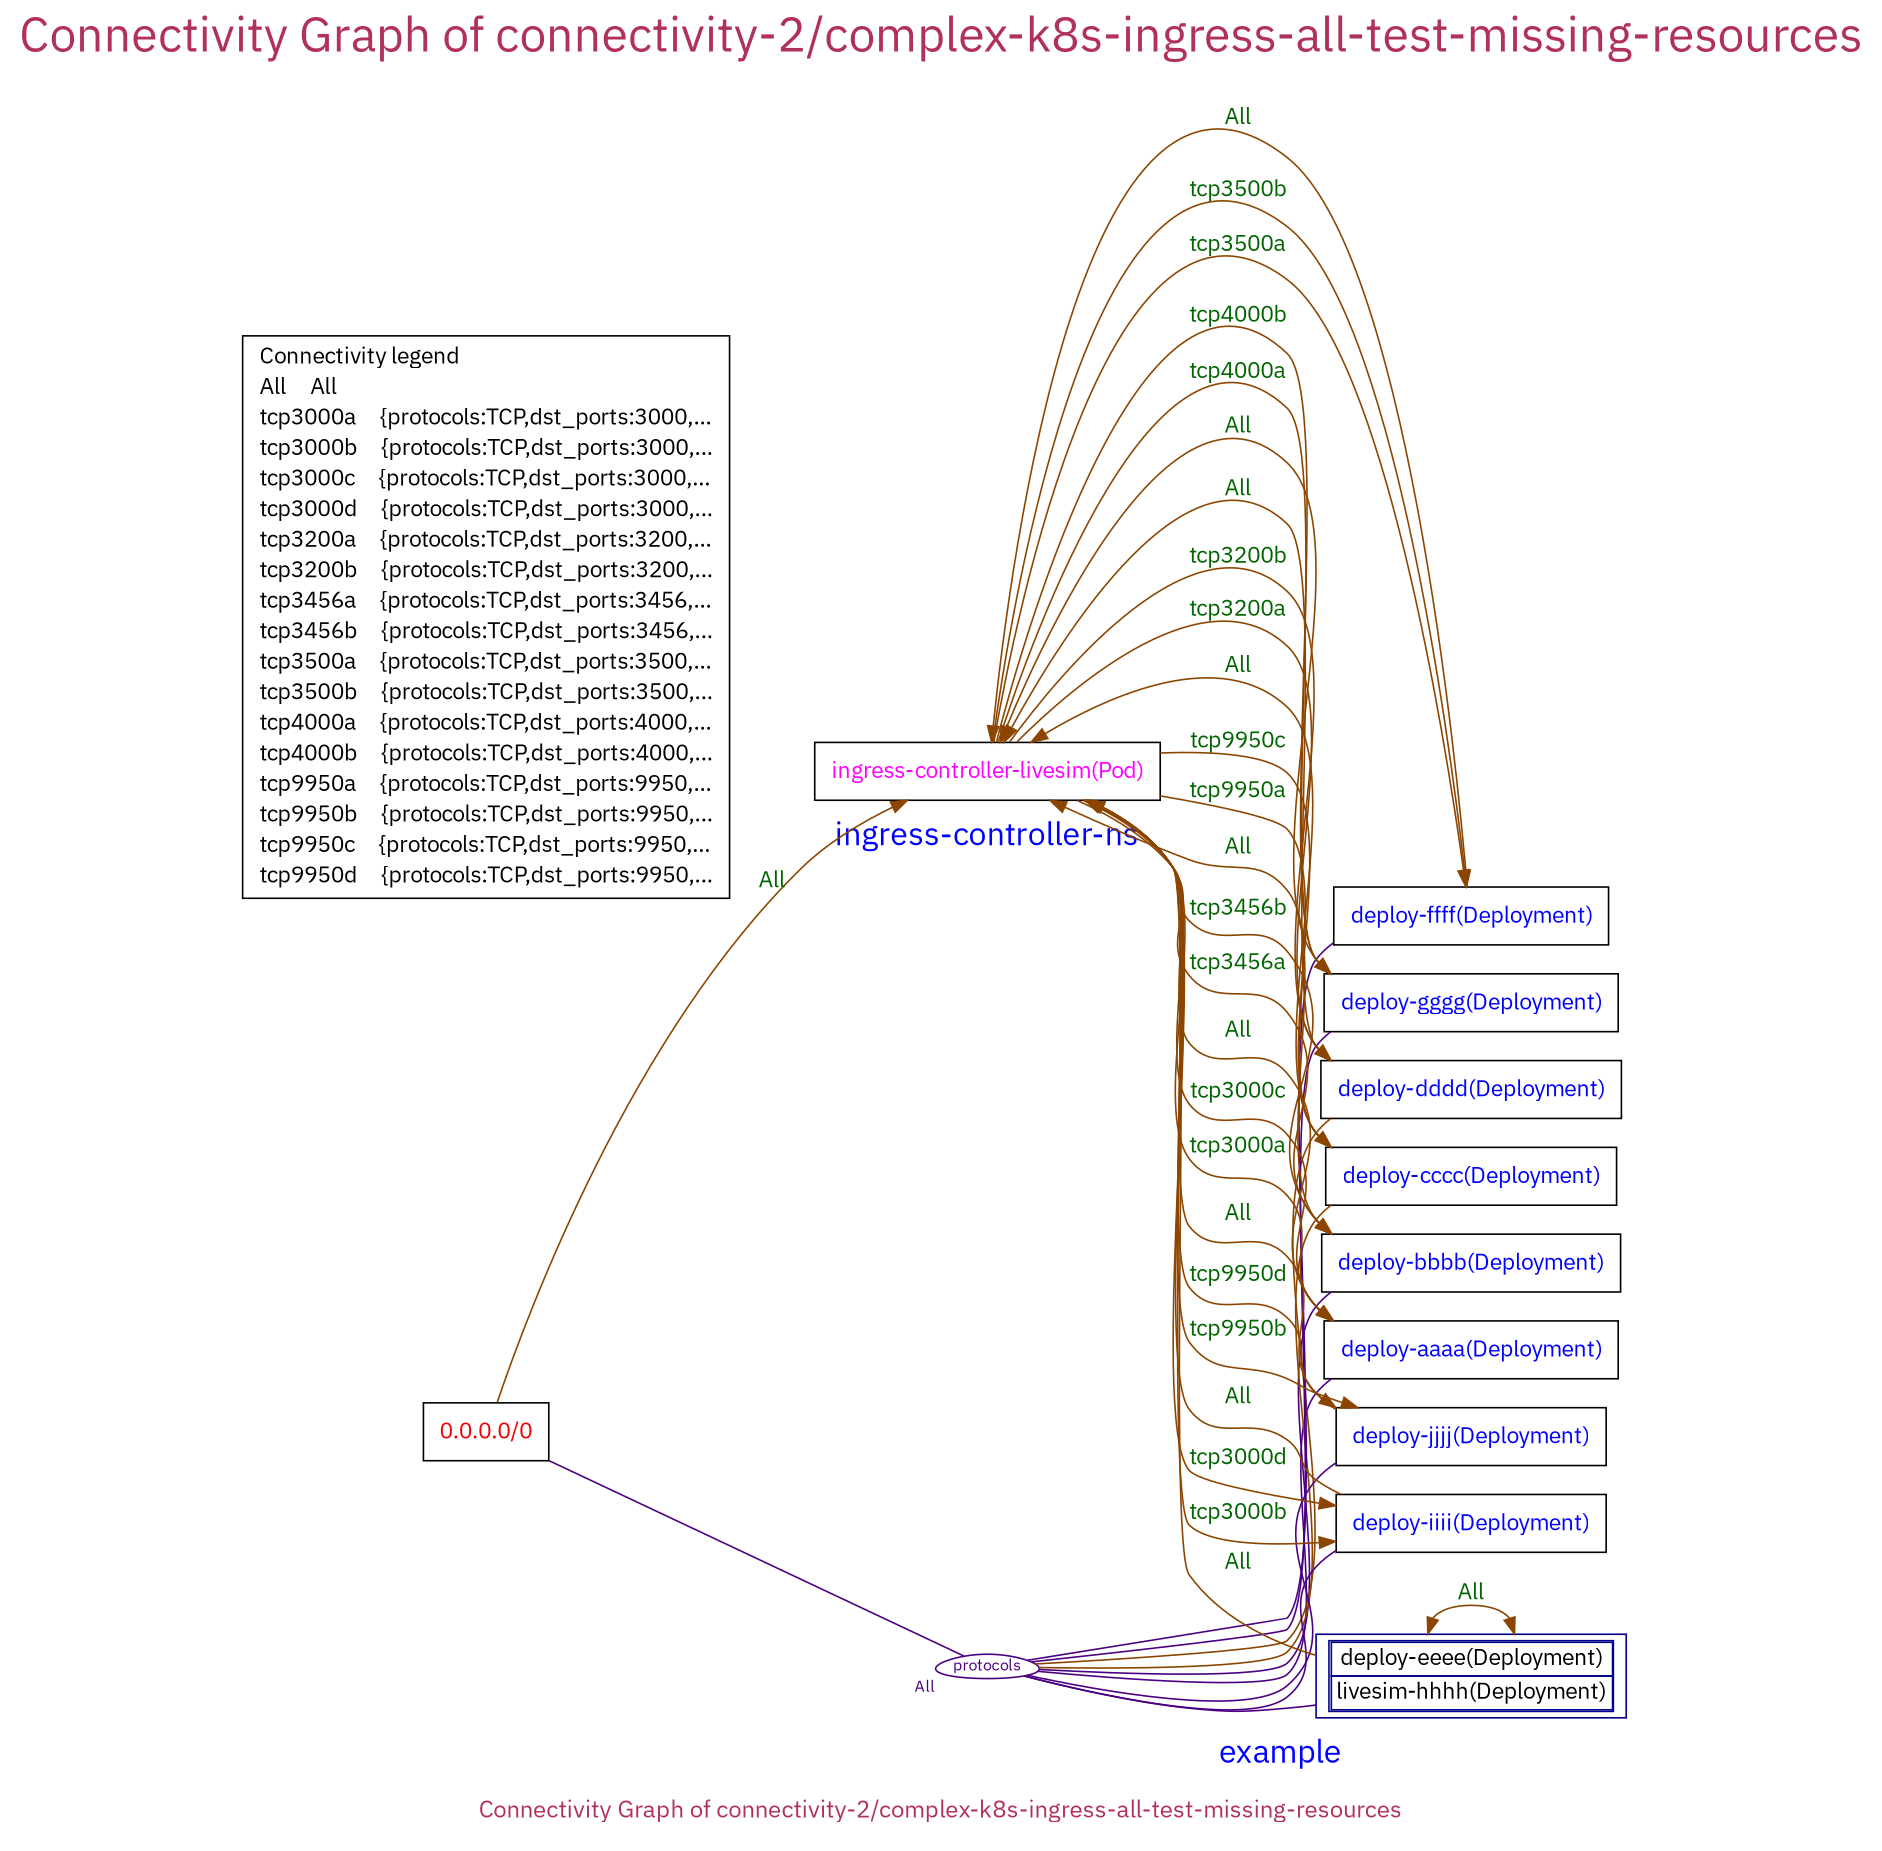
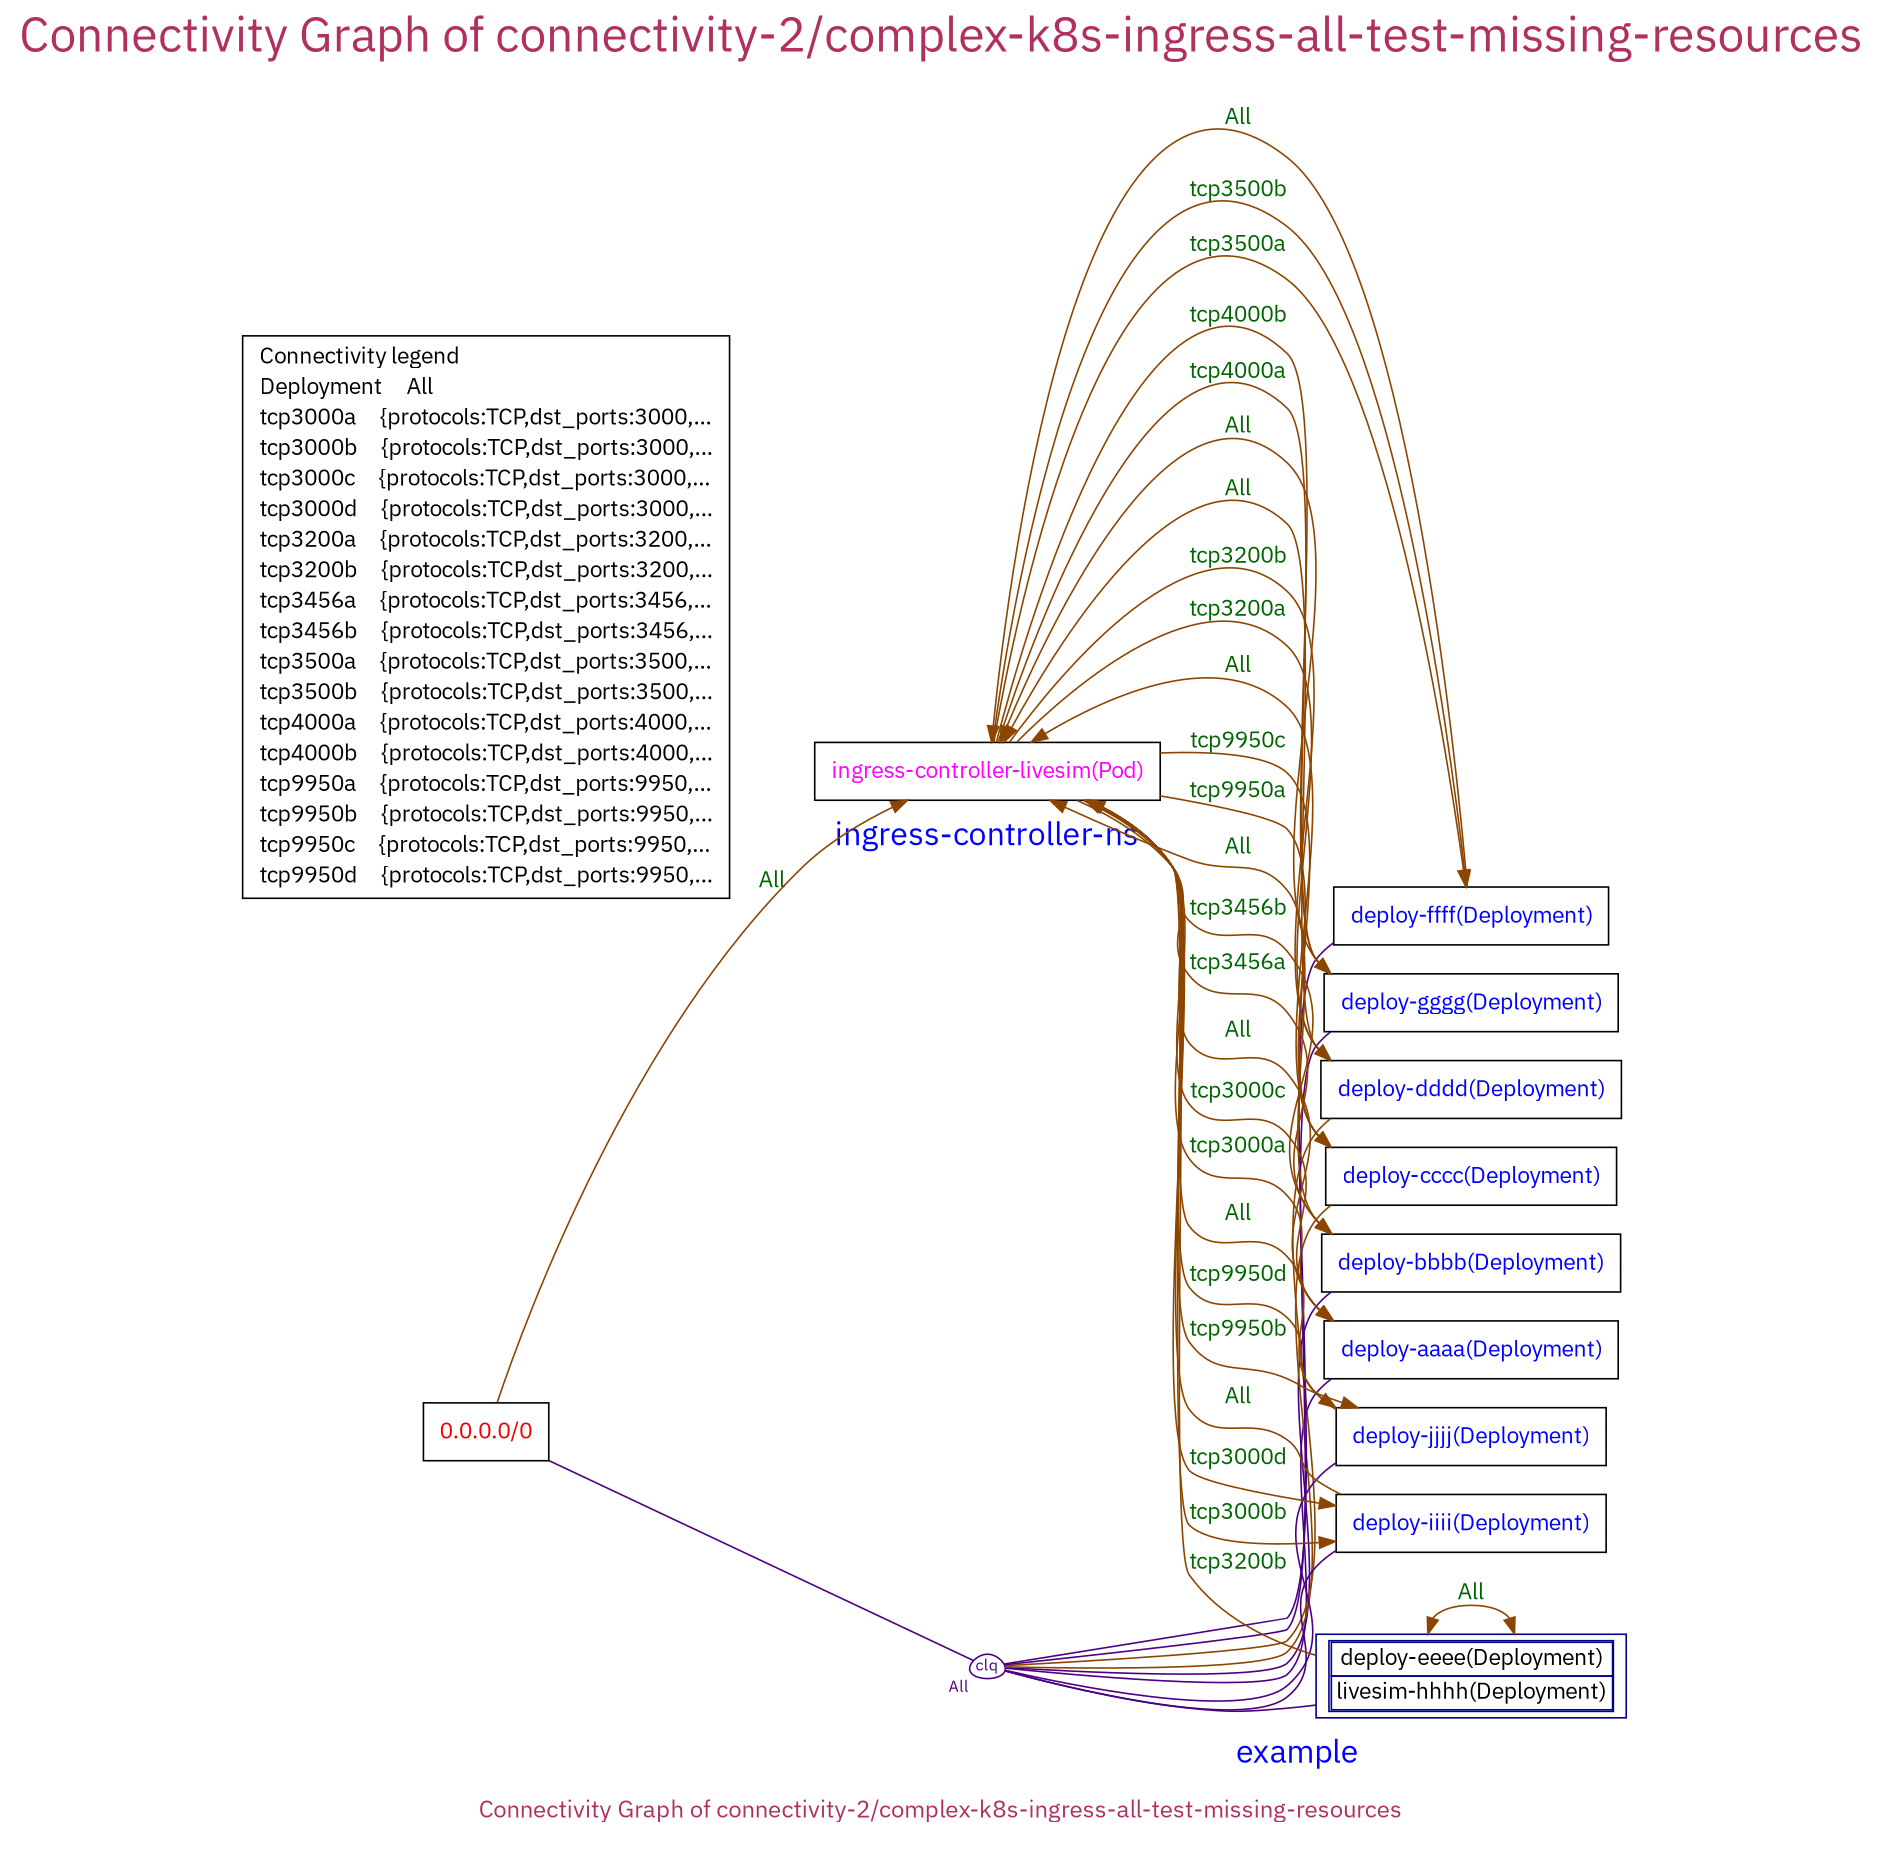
node "Connectivity legend": text "All     All" -> "Deployment     All"
edge "ingress-controller-livesim(Pod)" -- "deploy-eeee(Deployment)": label "All" -> "tcp3200b"
node "protocols All": label "protocols All" -> "clq All"
